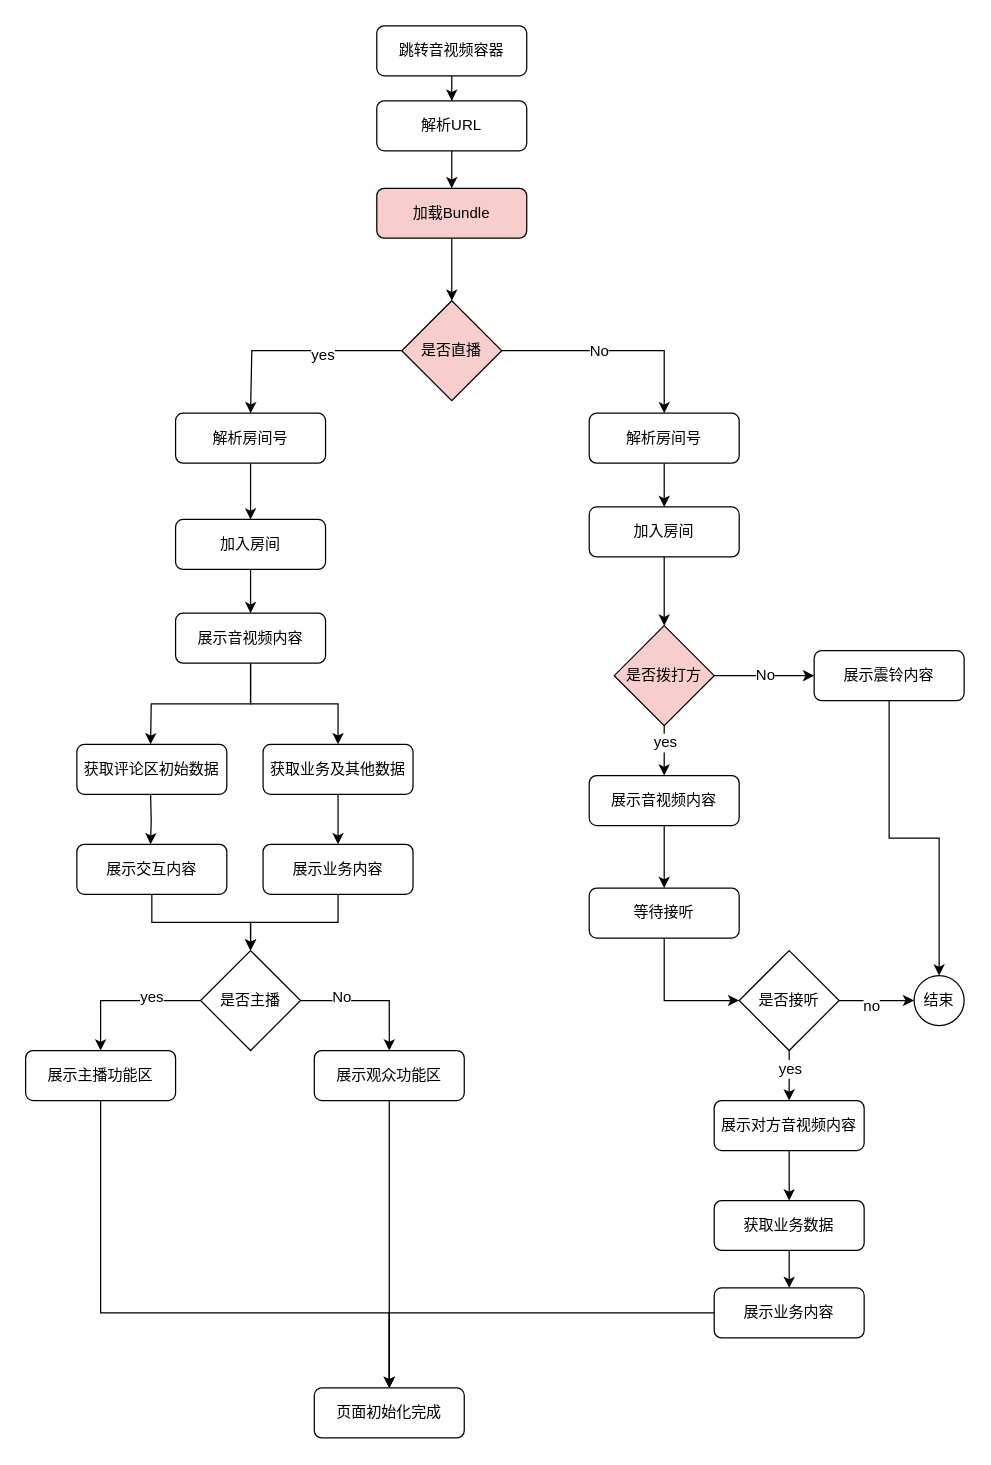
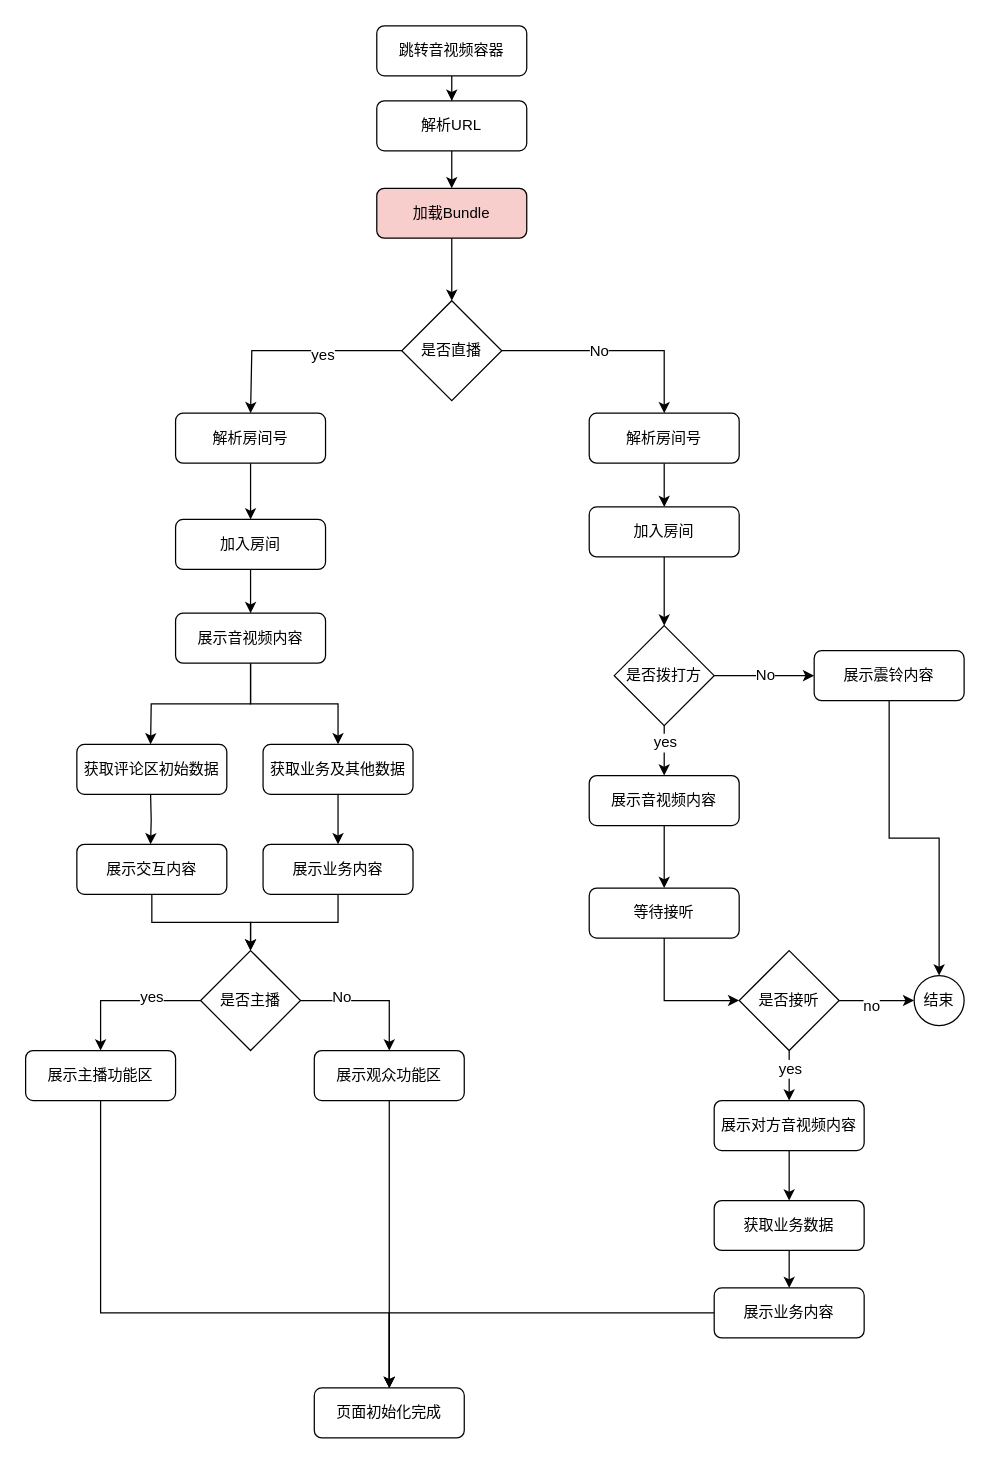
node "是否直播": fillcolor #f8cecc -> #ffffff
node "是否拨打方": fillcolor #f8cecc -> #ffffff
